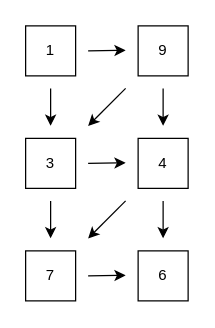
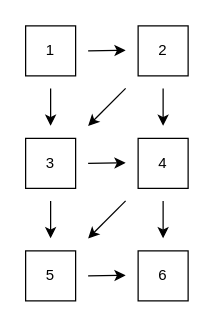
node "9": label "9" -> "2"
node "7": label "7" -> "5"
